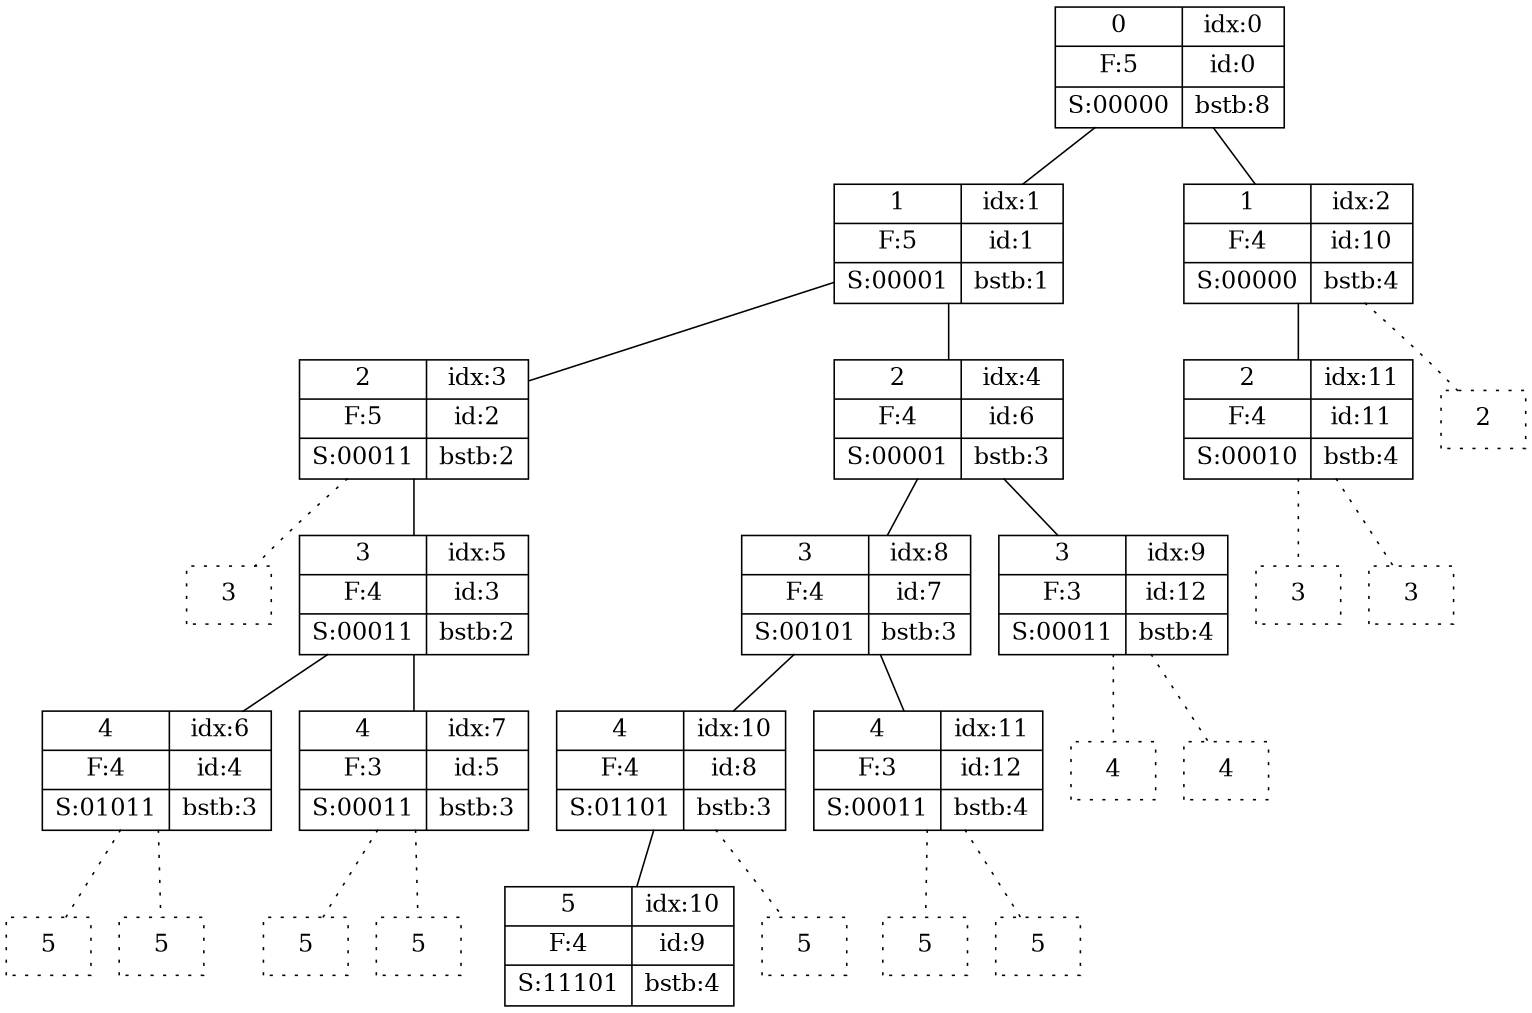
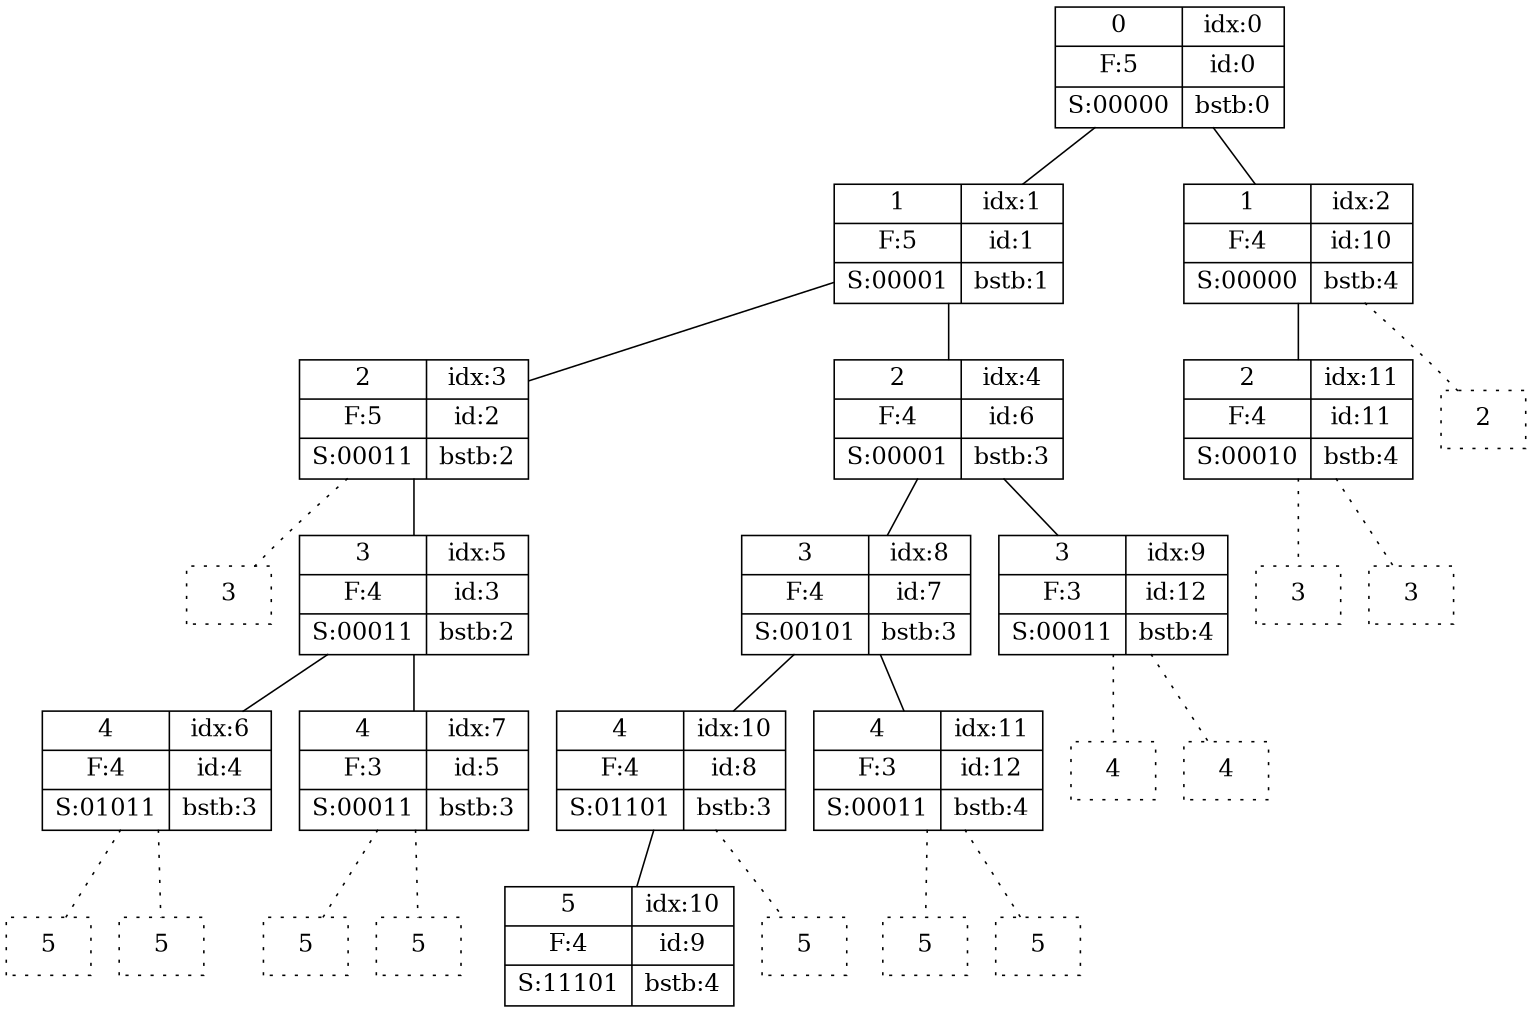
node "0": text "bstb:8" -> "bstb:0"
